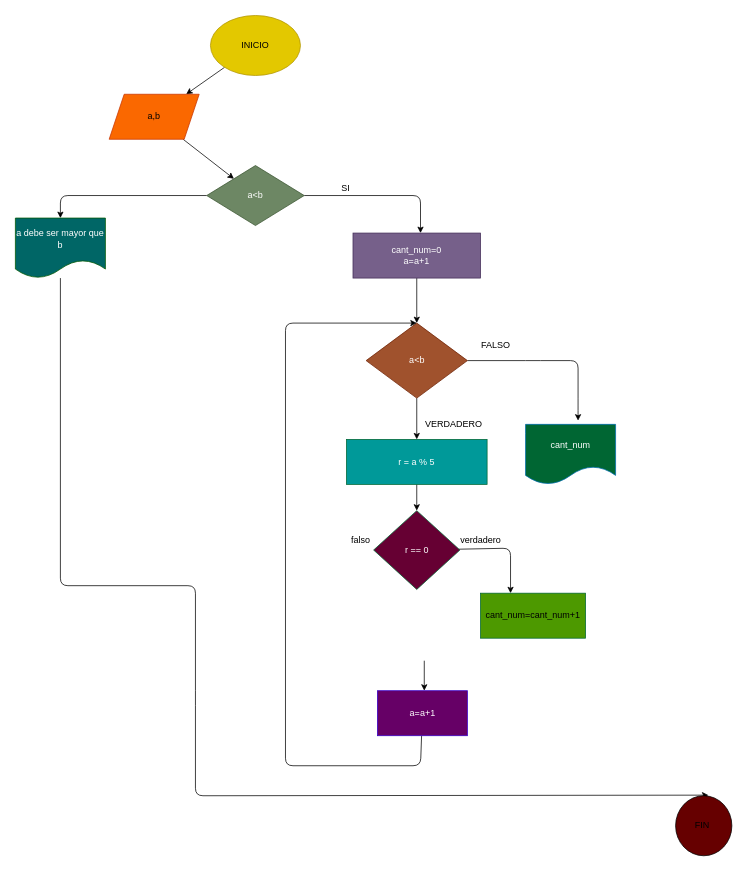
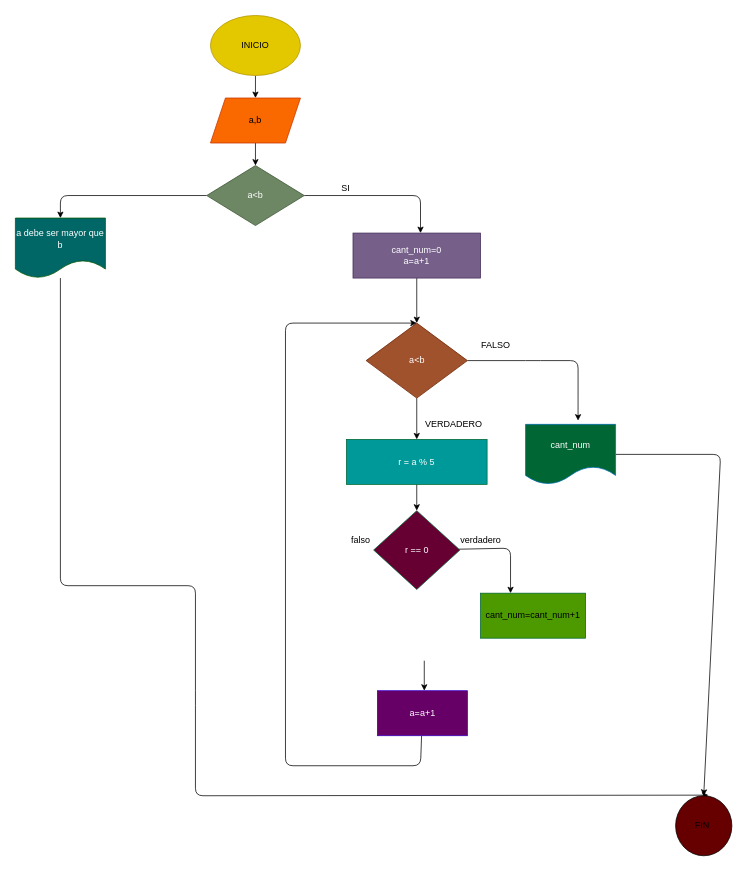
node "a,b": moved (154, 117) -> (255, 120)
edge "cant_num" -> "FIN": added
